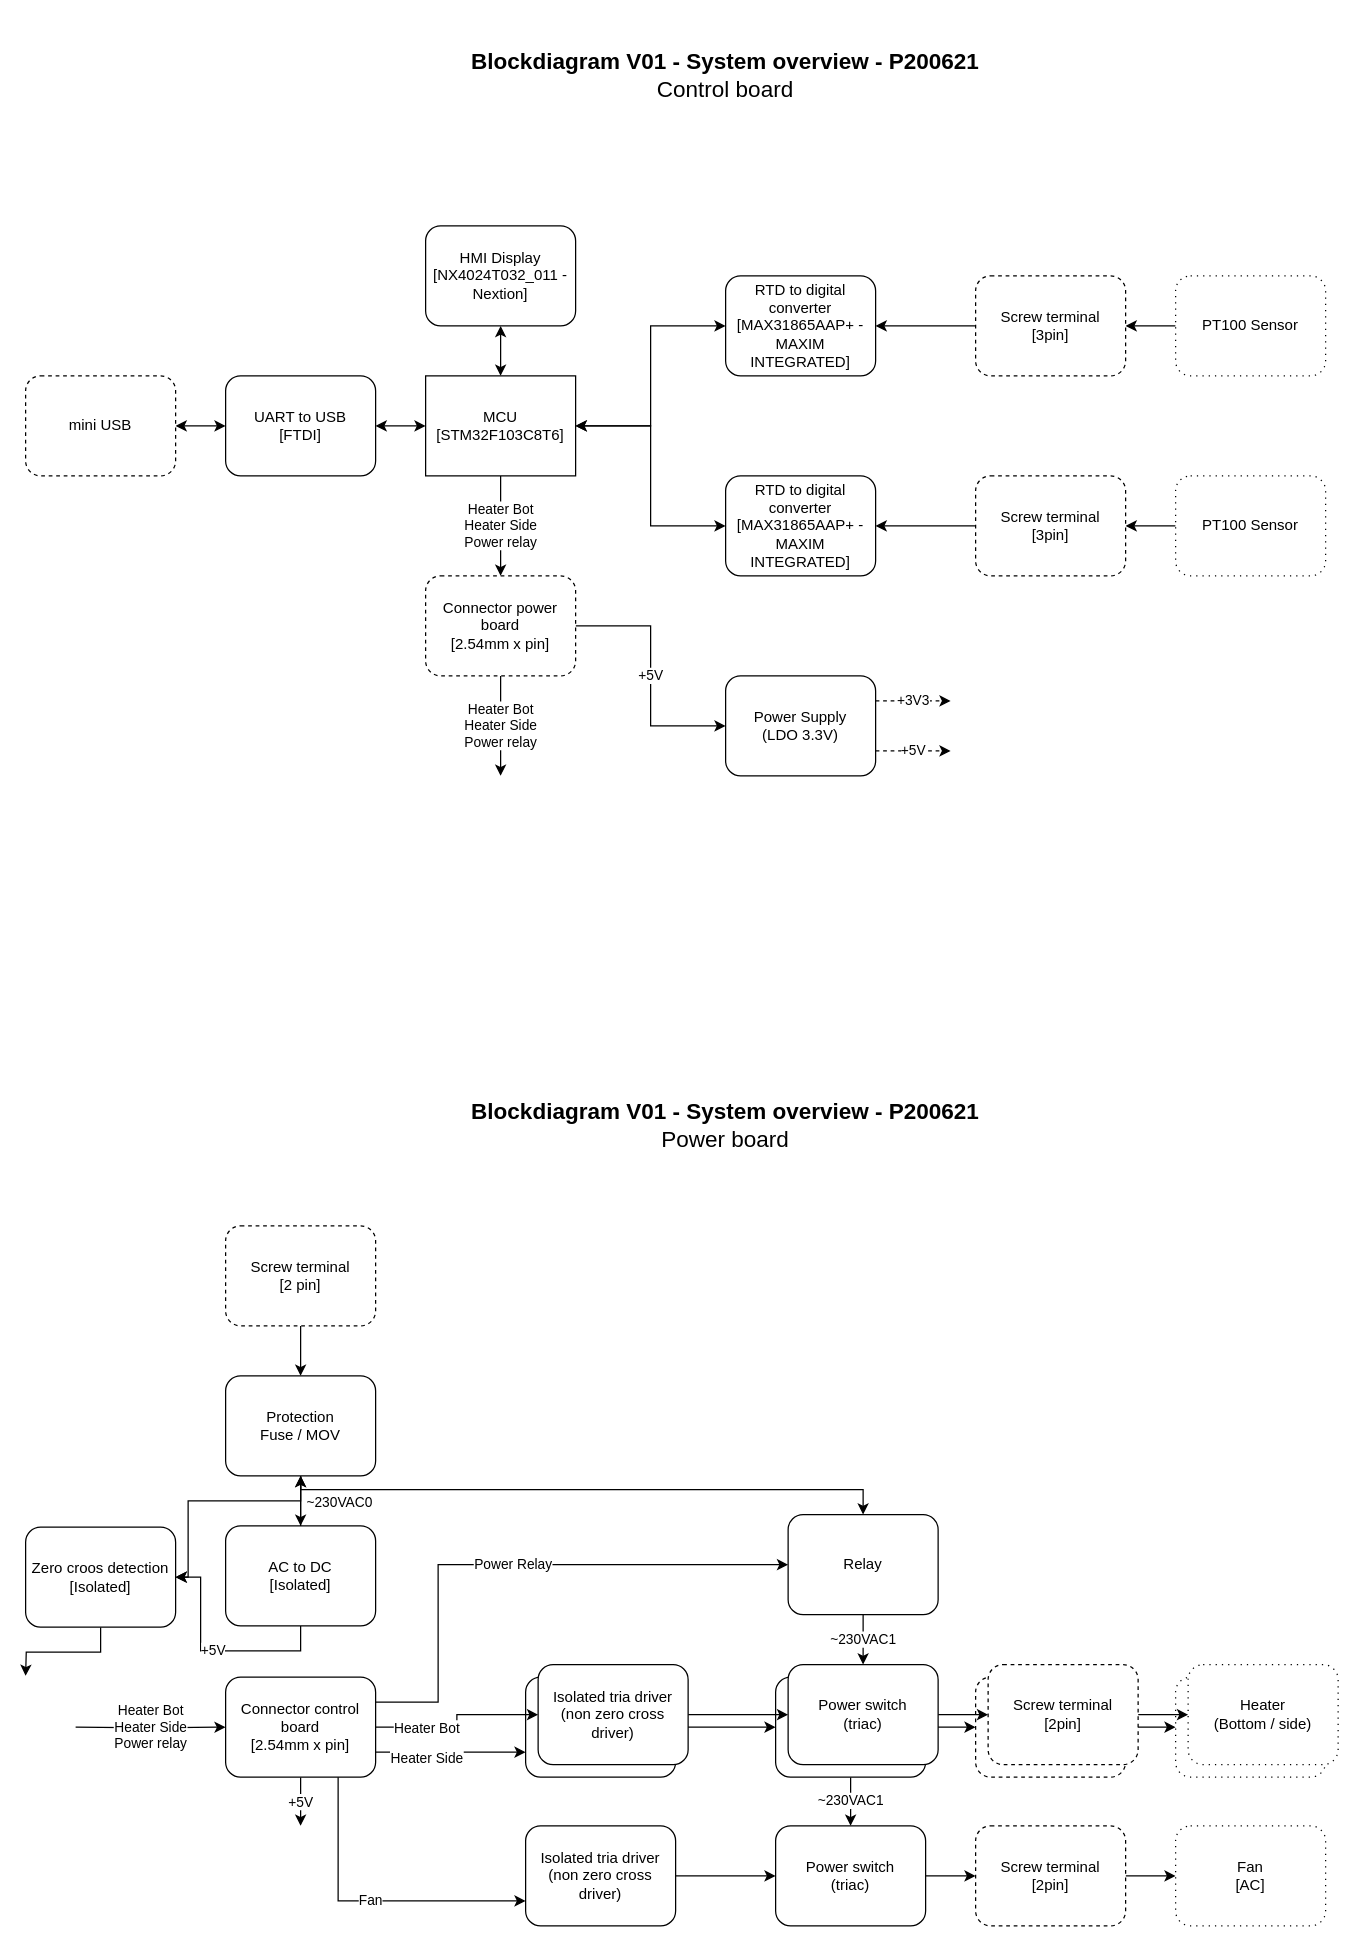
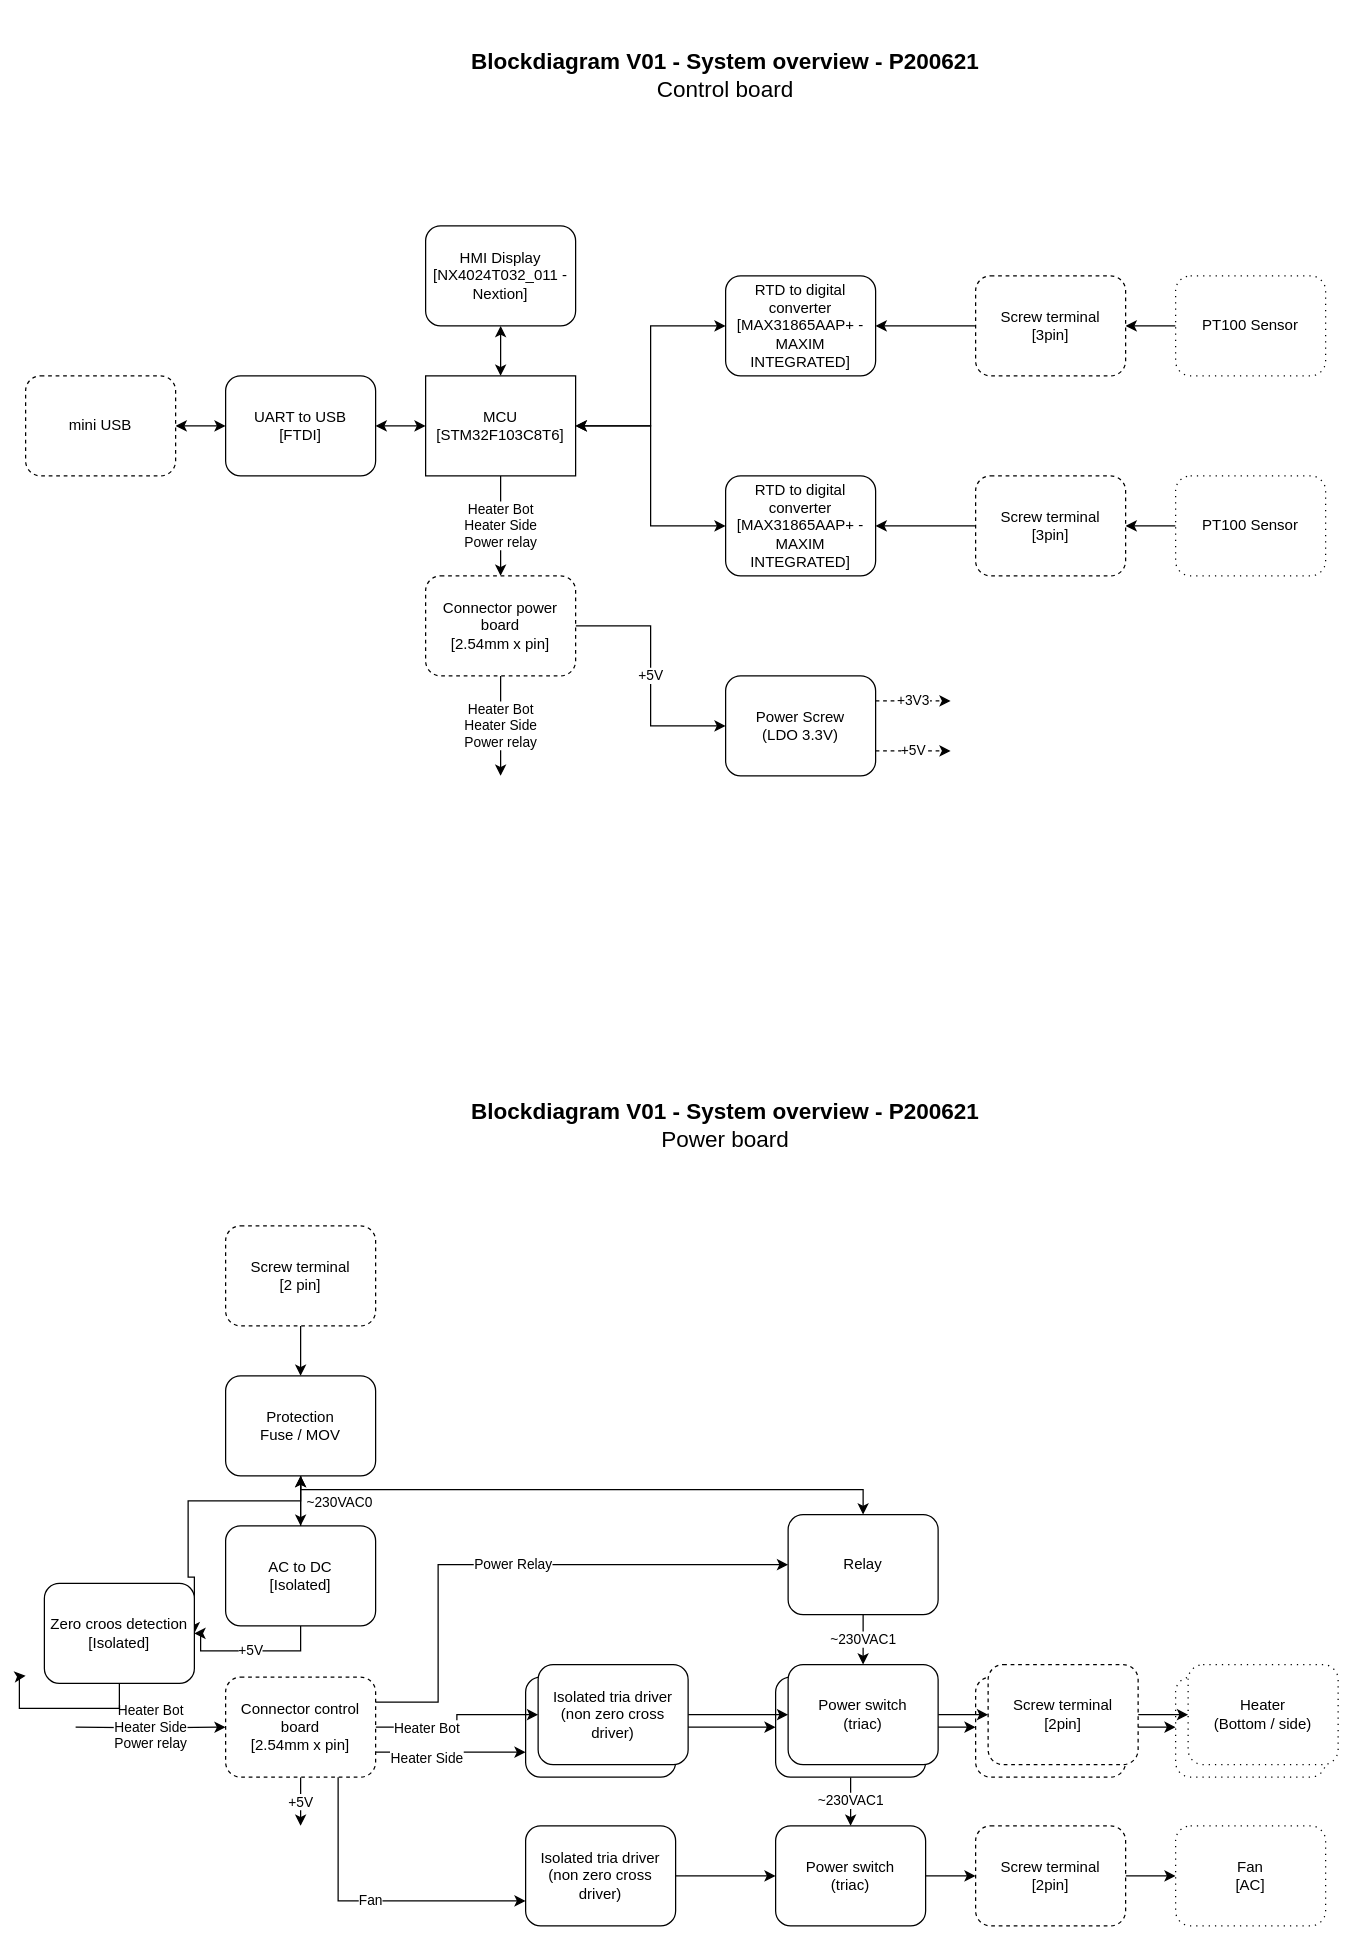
node "Power Supply (LDO 3.3V)": label "Power Supply (LDO 3.3V)" -> "Power Screw (LDO 3.3V)"
node "Zero croos detection [Isolated]": moved (101, 1577) -> (119, 1633)
node "Connector control board [2.54mm x pin]": style solid -> dashed
